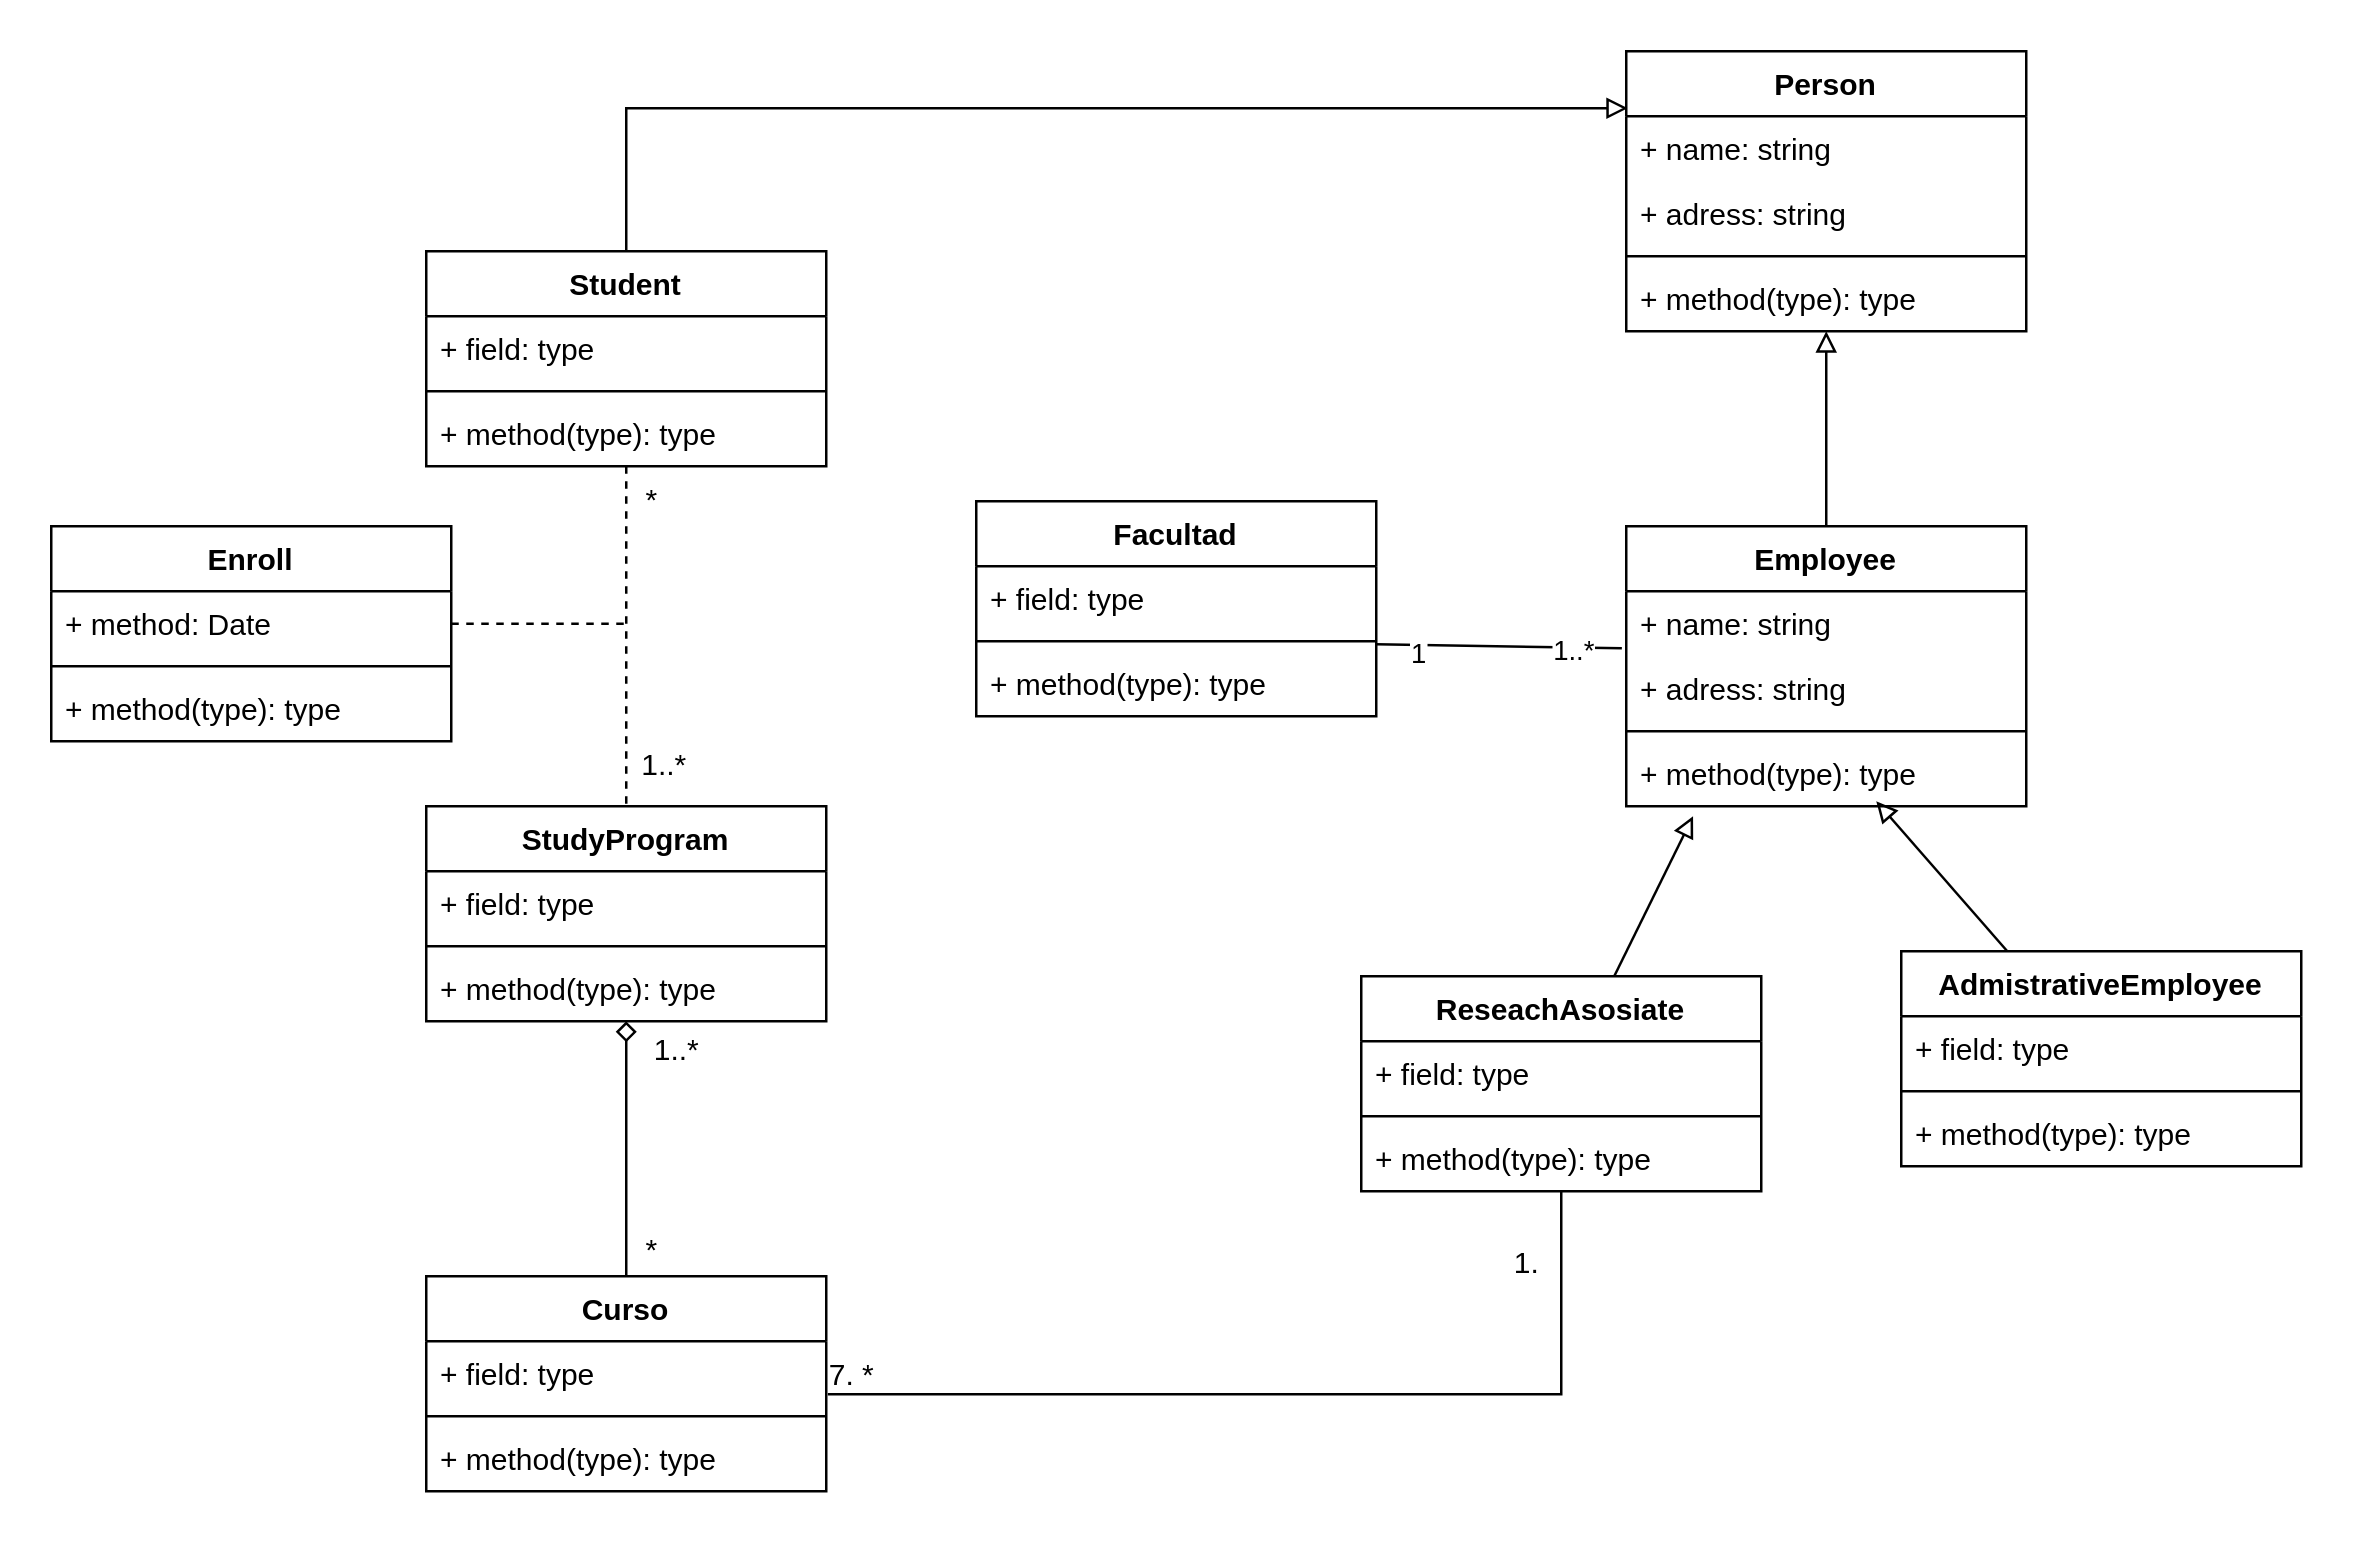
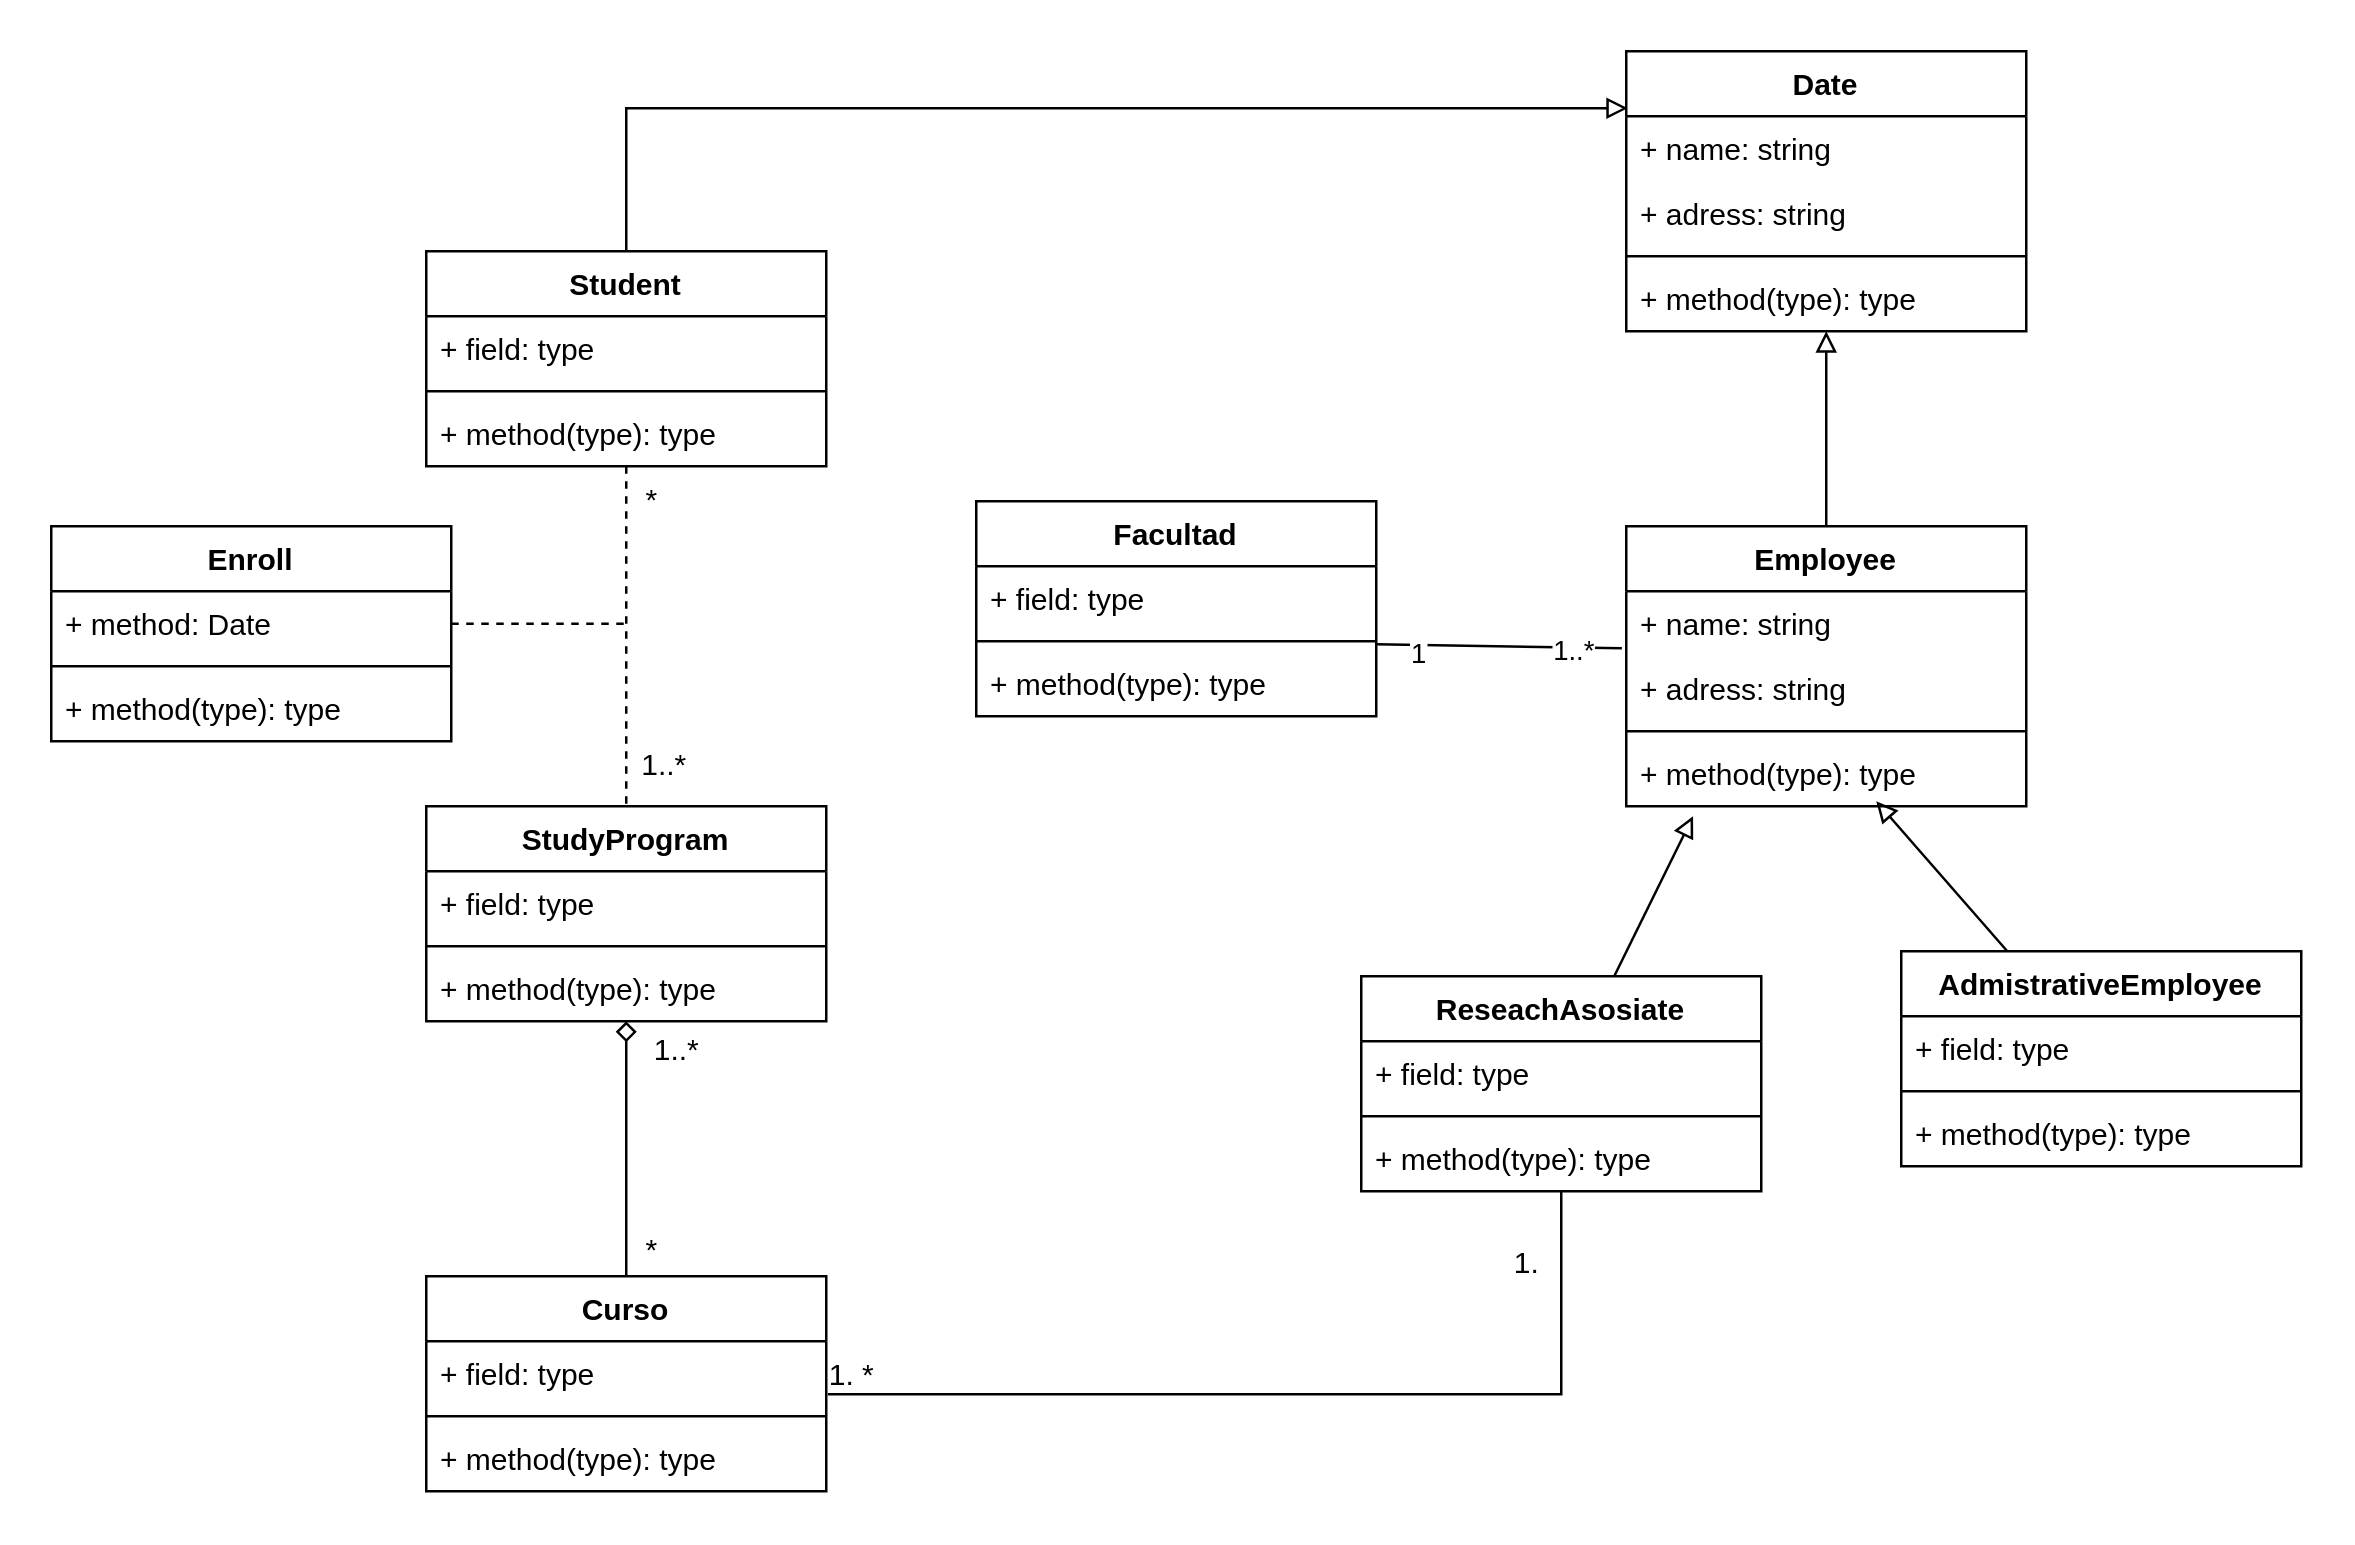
node "Person": label "Person" -> "Date"
node "7. *": label "7. *" -> "1. *"
